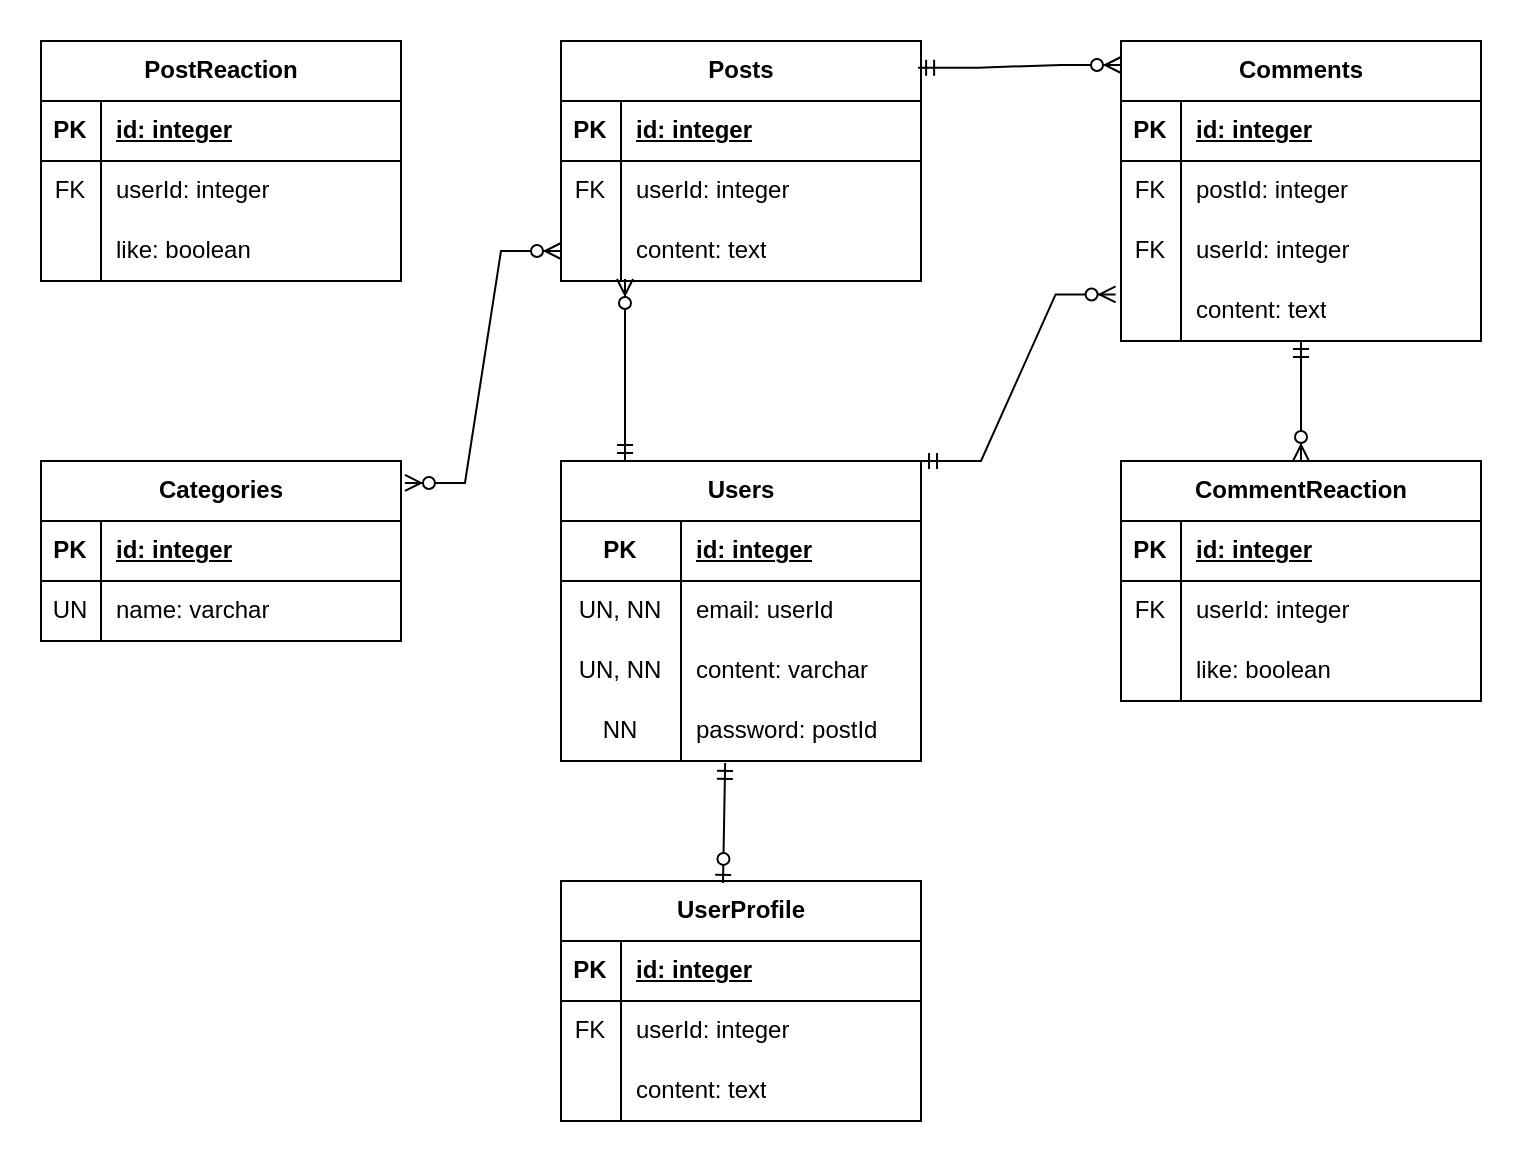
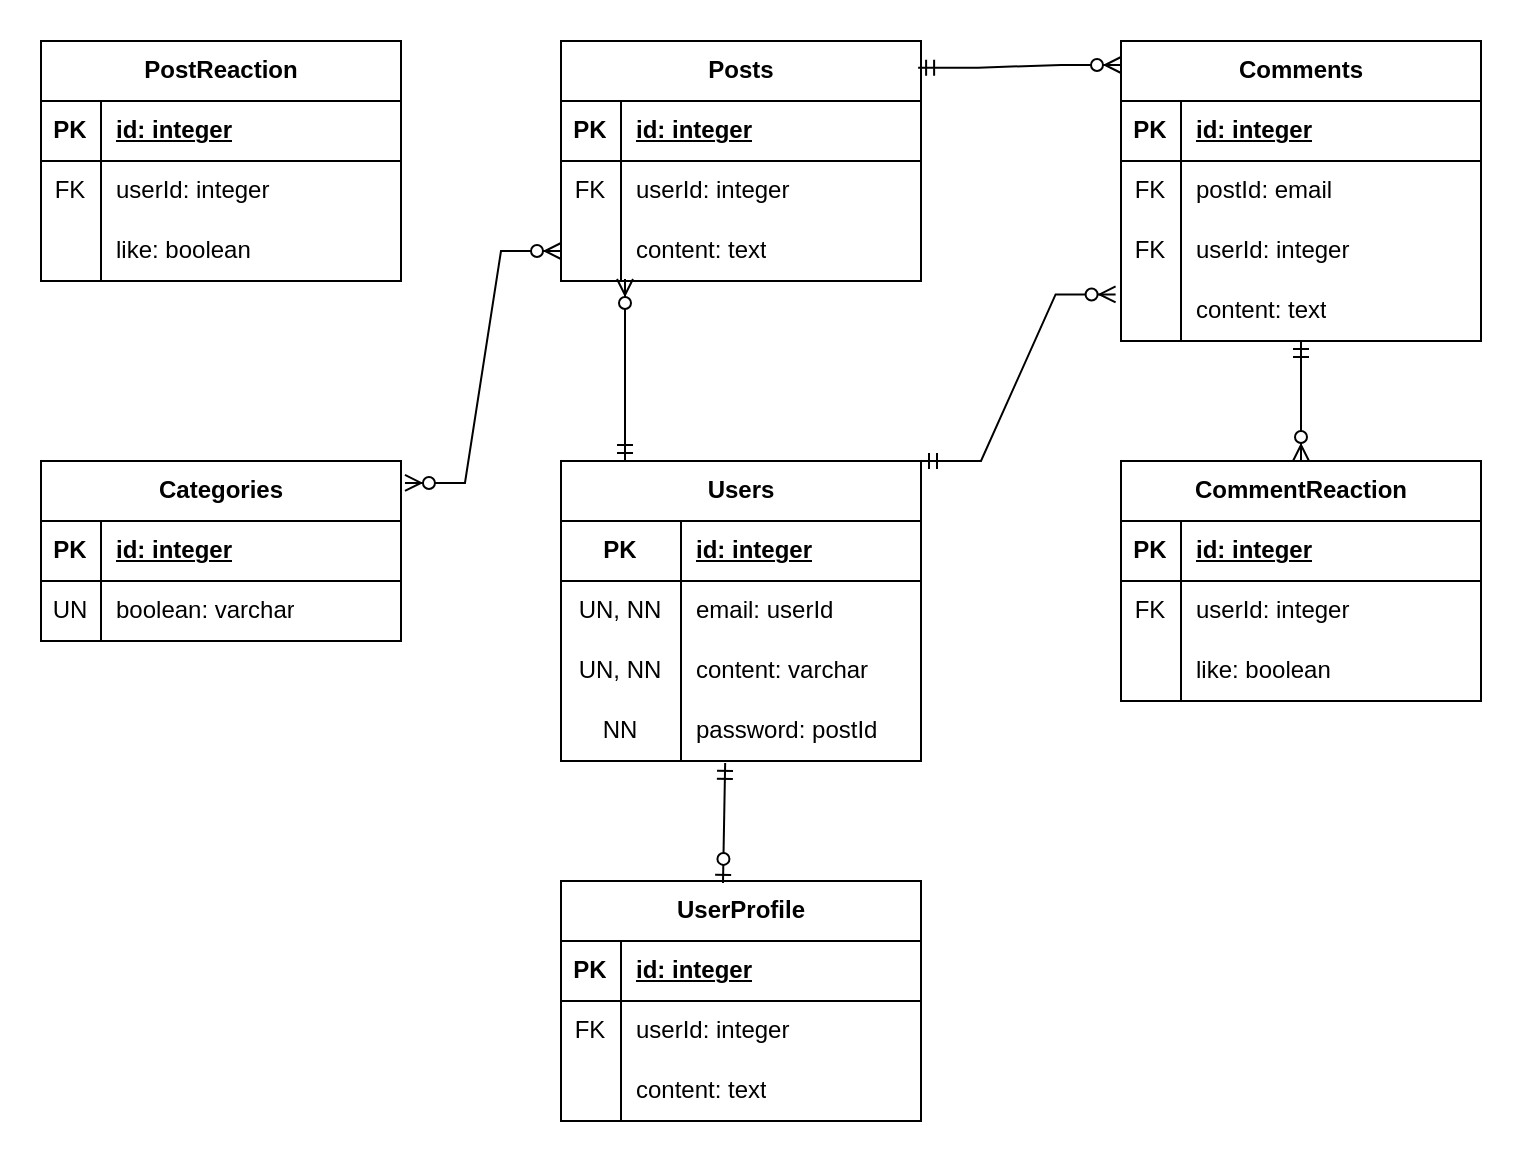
node "postId: integer": label "postId: integer" -> "postId: email"
node "name: varchar": label "name: varchar" -> "boolean: varchar"
